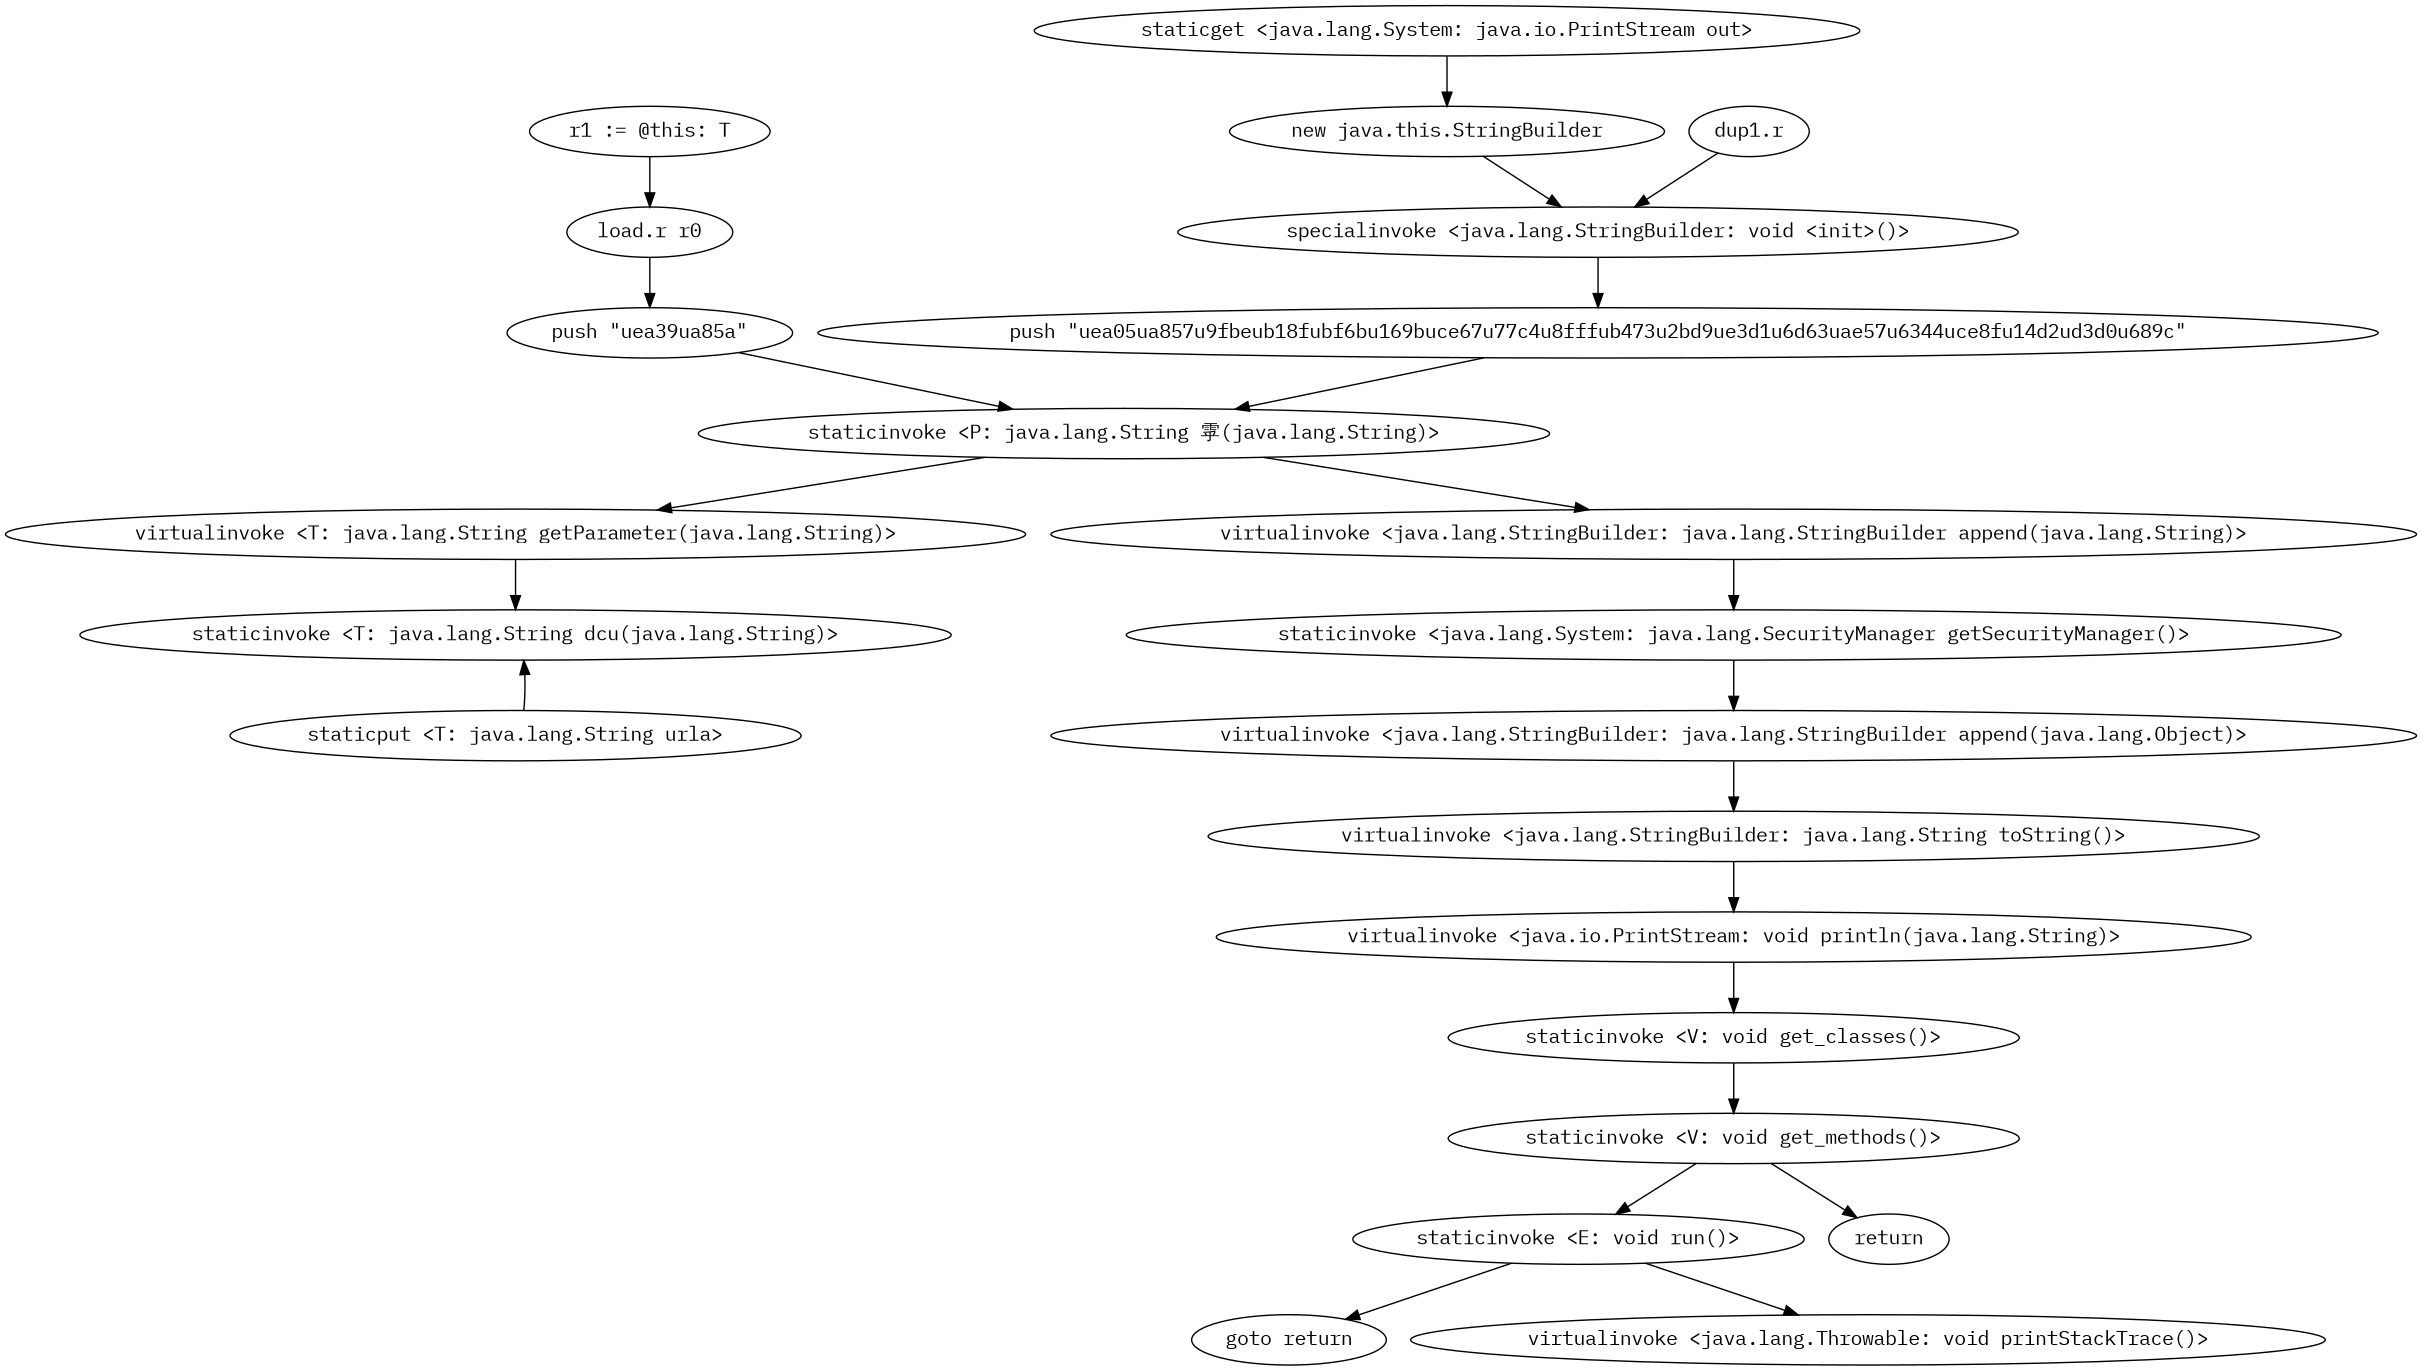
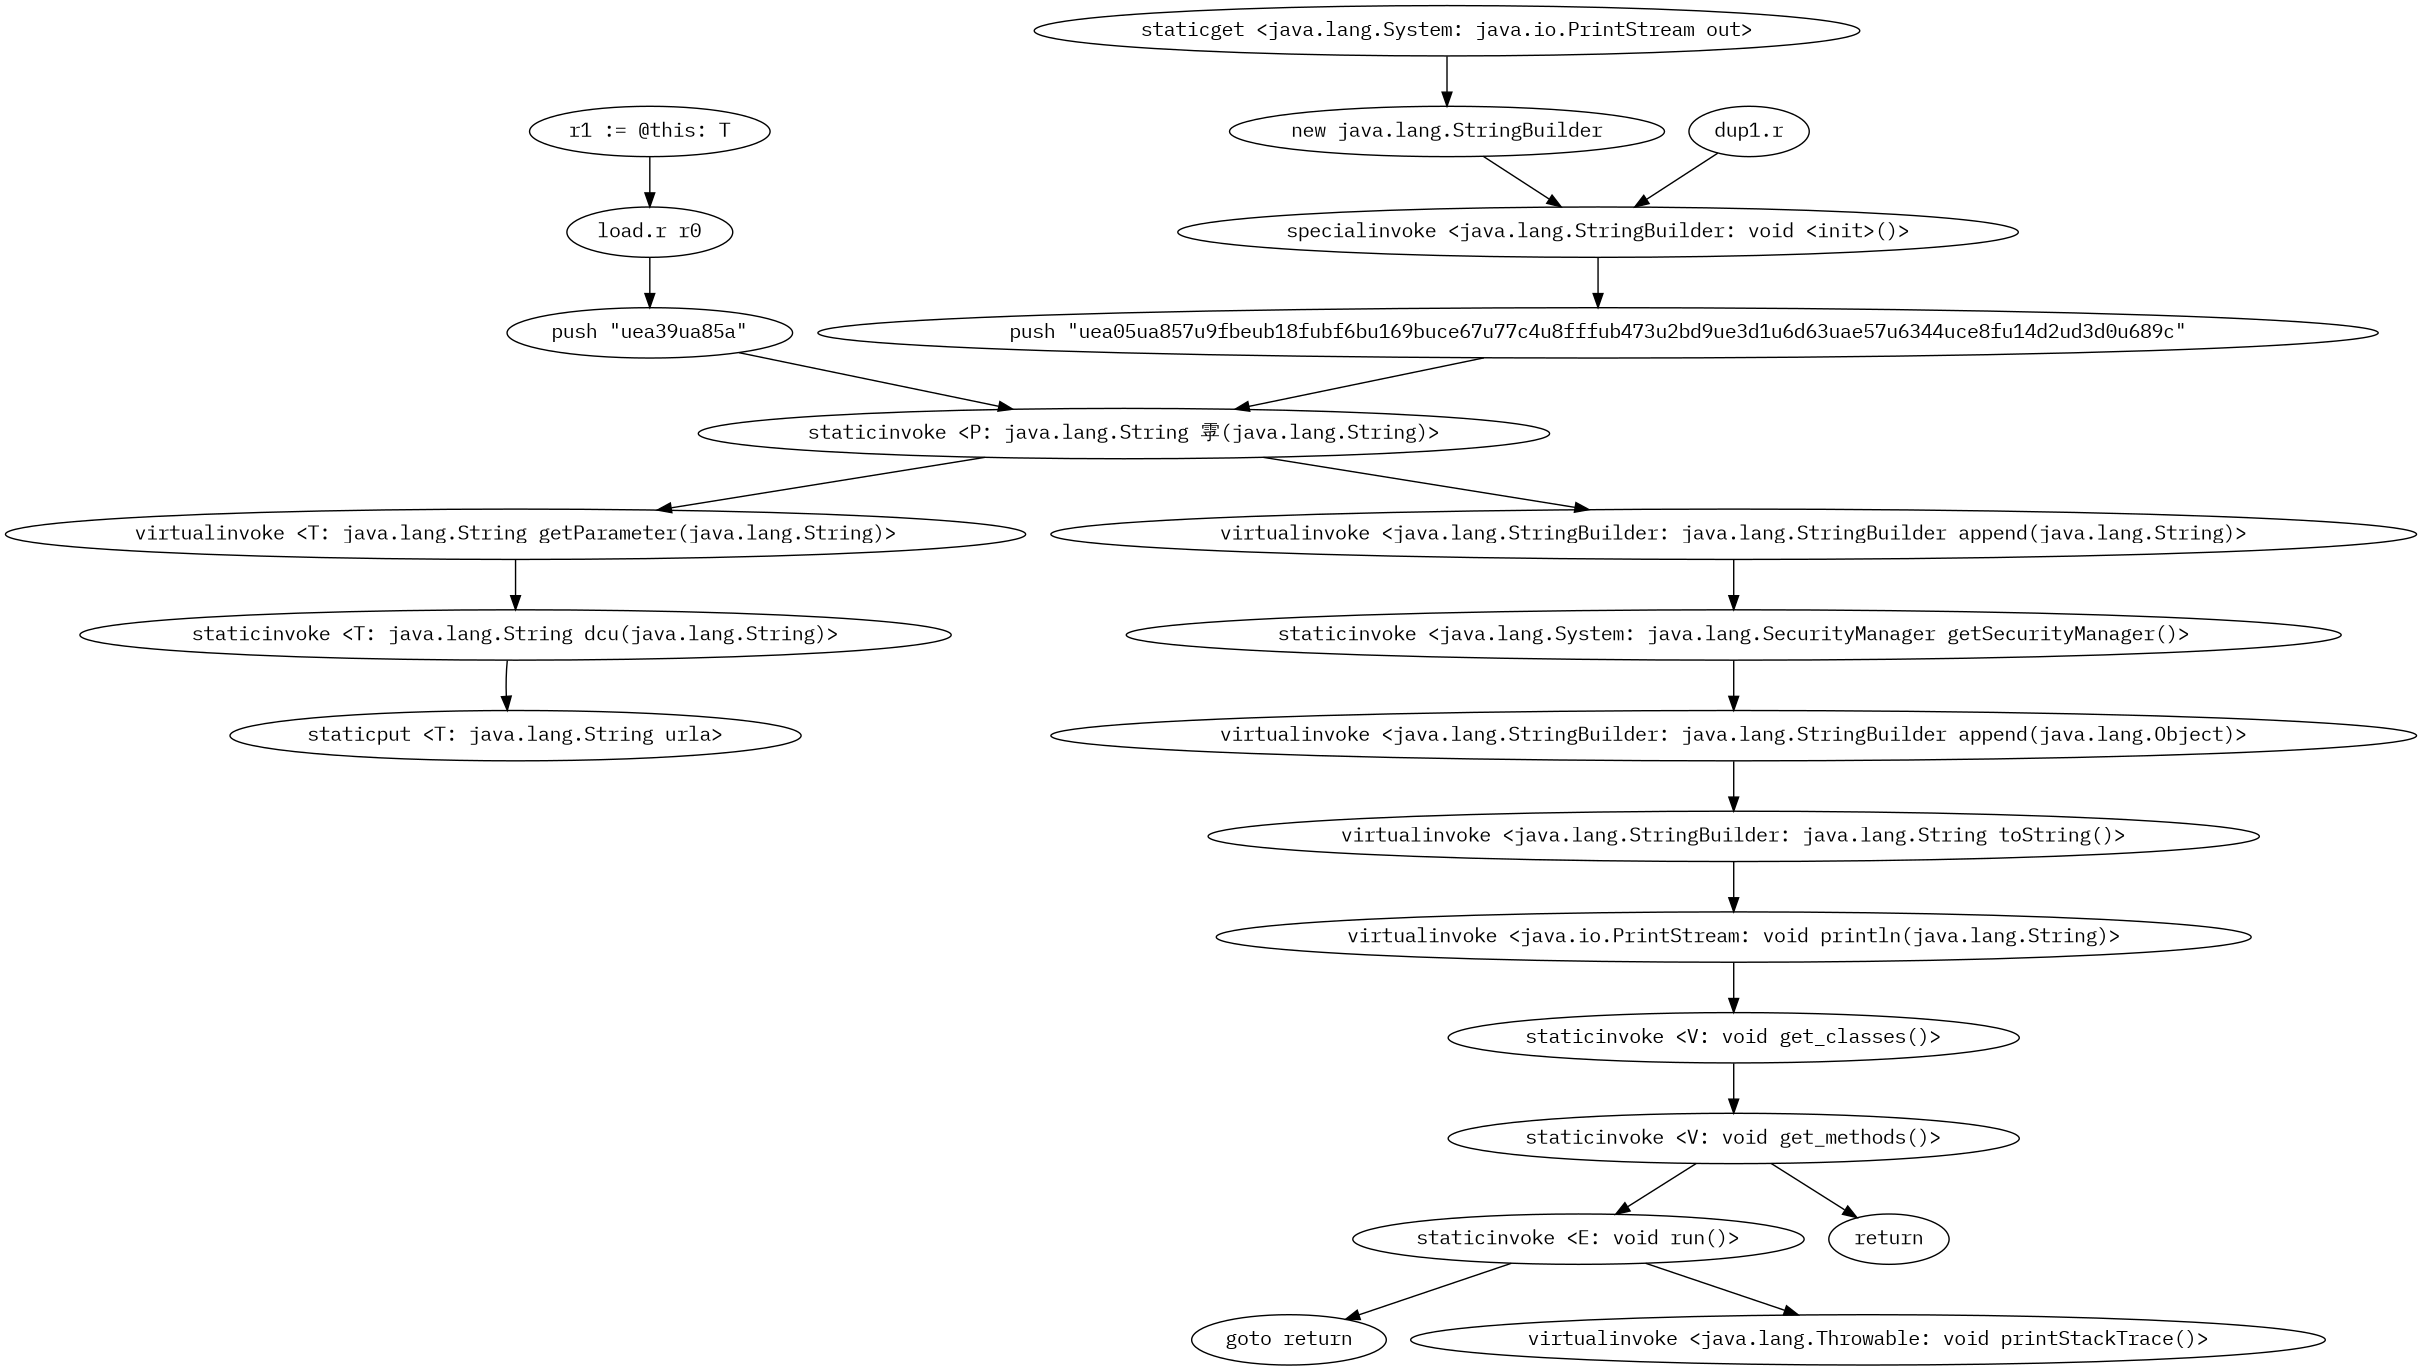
node "new java.this.StringBuilder": label "new java.this.StringBuilder" -> "new java.lang.StringBuilder"
edge "staticput <T: java.lang.String urla>" -> "staticinvoke <T: java.lang.String dcu(java.lang.String)>": reversed
